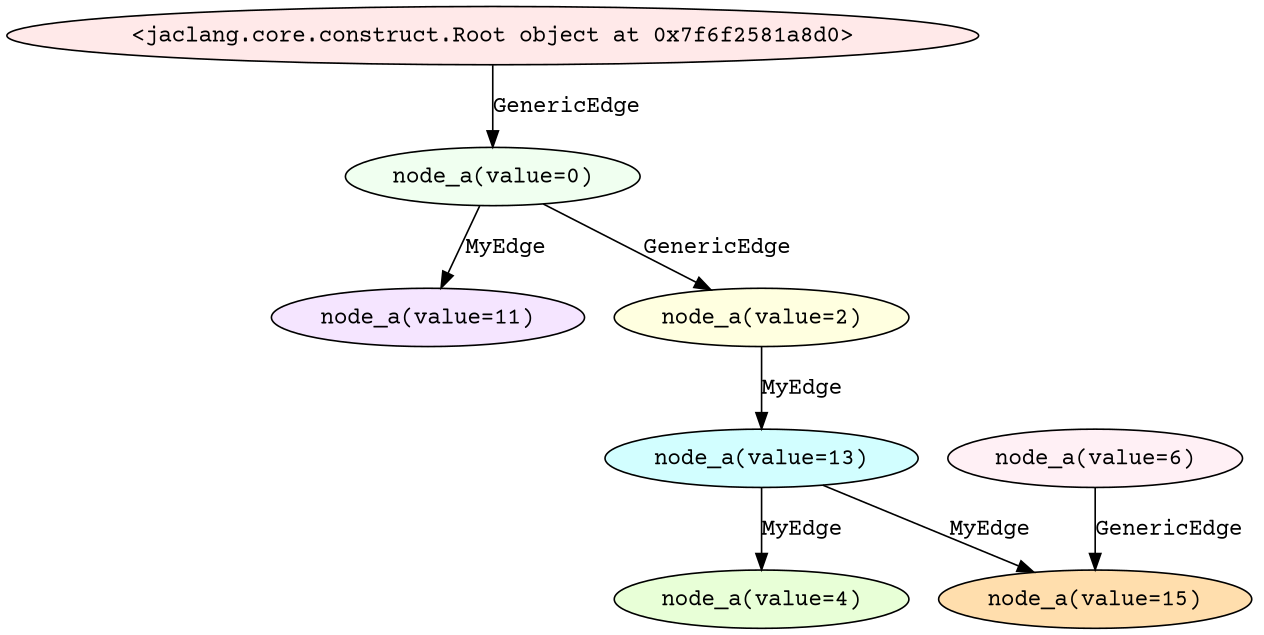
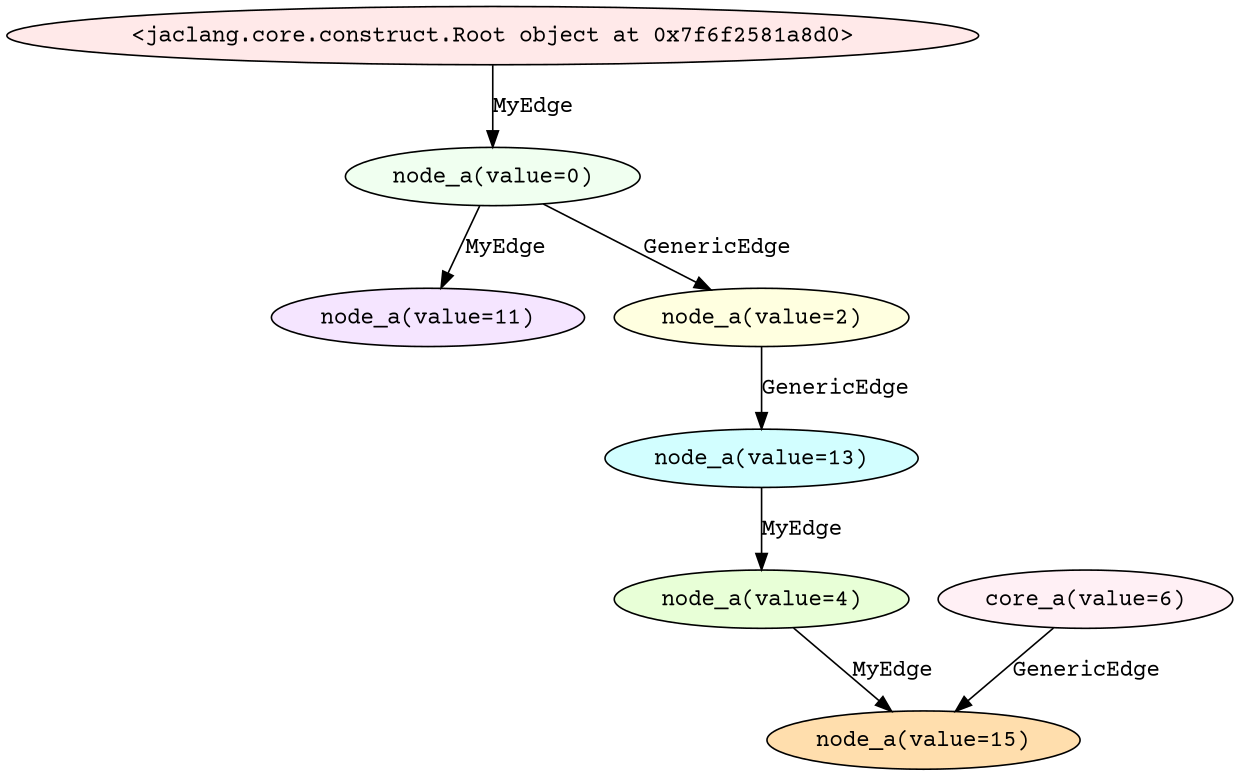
edge "<jaclang.core.construct.Root object at 0x7f6f2581a8d0>" -> "node_a(value=0)": label "GenericEdge " -> "MyEdge "
edge "node_a(value=2)" -> "node_a(value=13)": label "MyEdge " -> "GenericEdge "
node "node_a(value=6)": label "node_a(value=6)" -> "core_a(value=6)"
edge "node_a(value=13)" -> "node_a(value=15)": now "node_a(value=4)" -> "node_a(value=15)"
